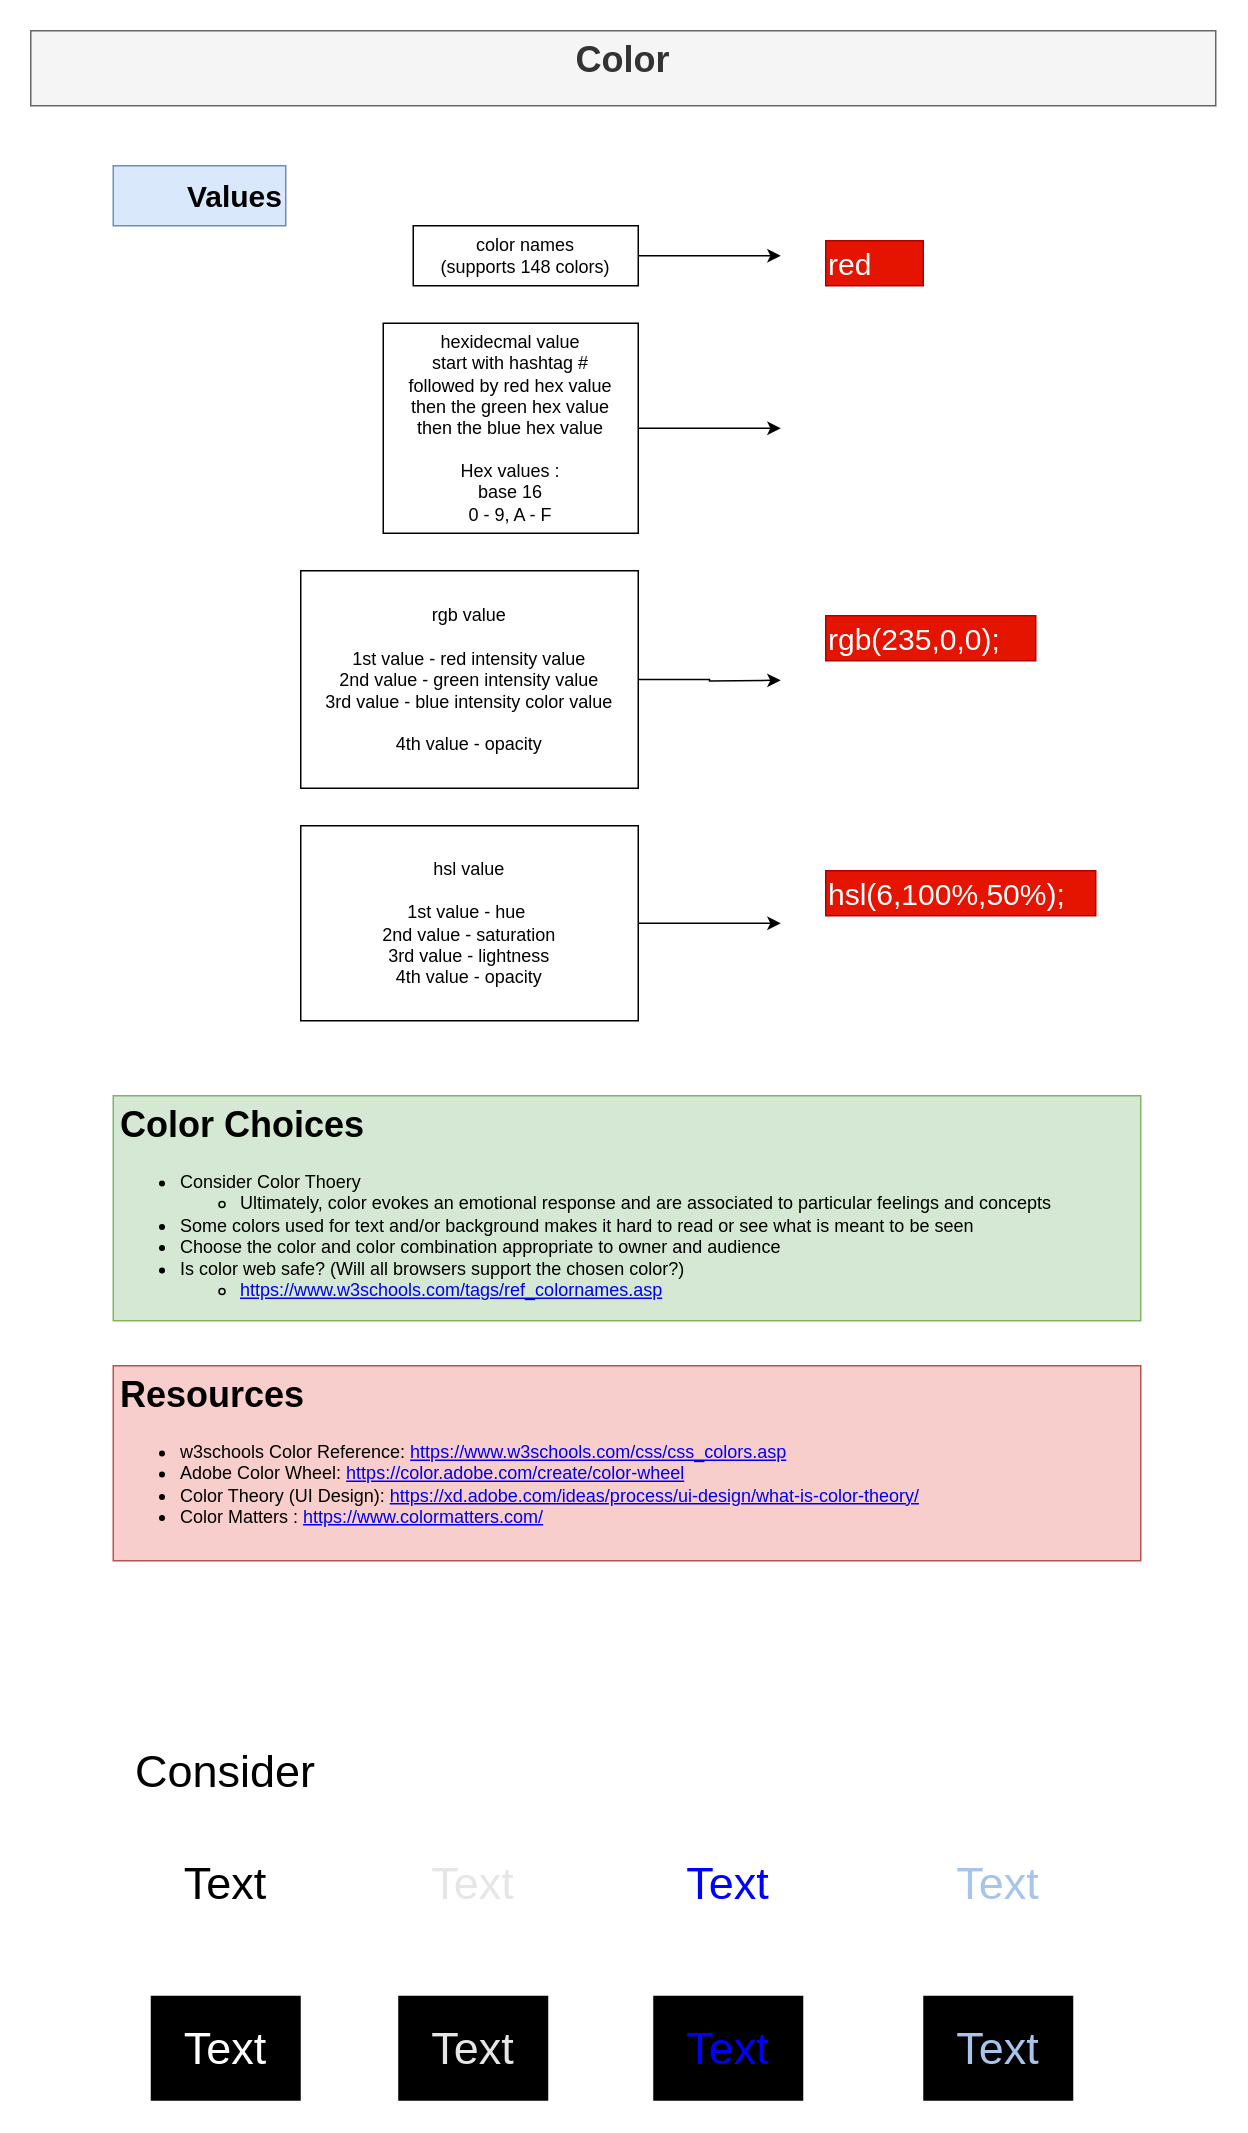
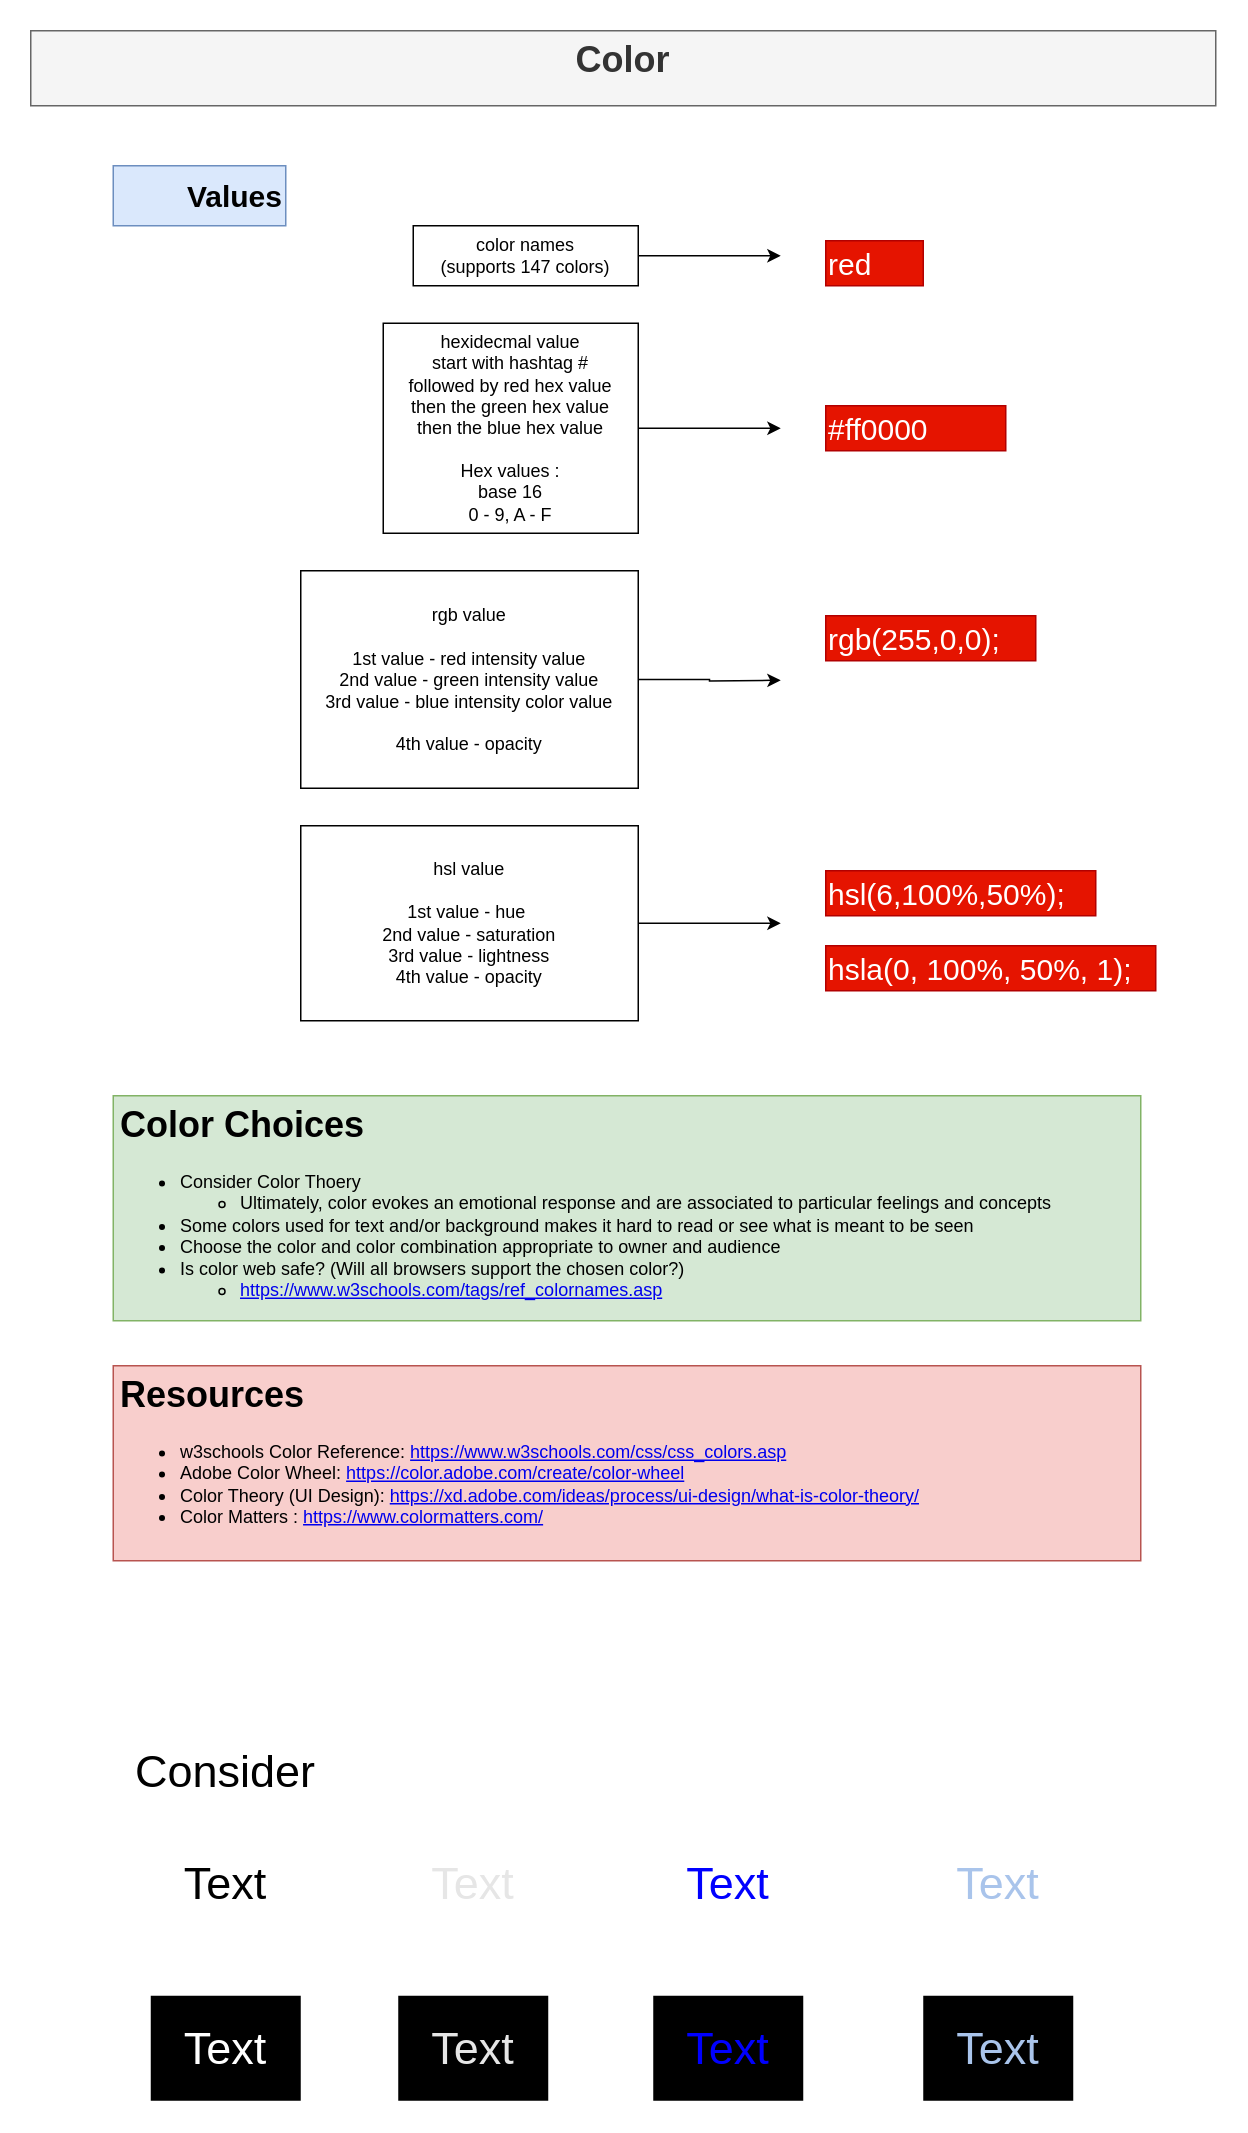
node "color names(supports 148 colors)": label "color names(supports 148 colors)" -> "color names(supports 147 colors)"
node "#ff0000": added
node "rgb(235,0,0);": label "rgb(235,0,0);" -> "rgb(255,0,0);"
node "hsla(0, 100%, 50%, 1);": added
